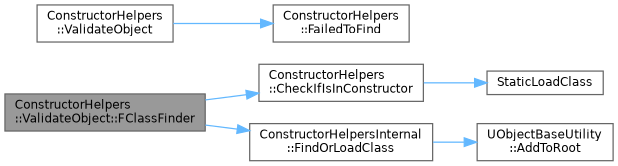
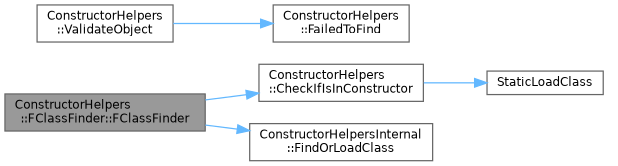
node "ConstructorHelpers ::ValidateObject::FClassFinder": label "ConstructorHelpers ::ValidateObject::FClassFinder" -> "ConstructorHelpers ::FClassFinder::FClassFinder"
node "UObjectBaseUtility ::AddToRoot": removed
